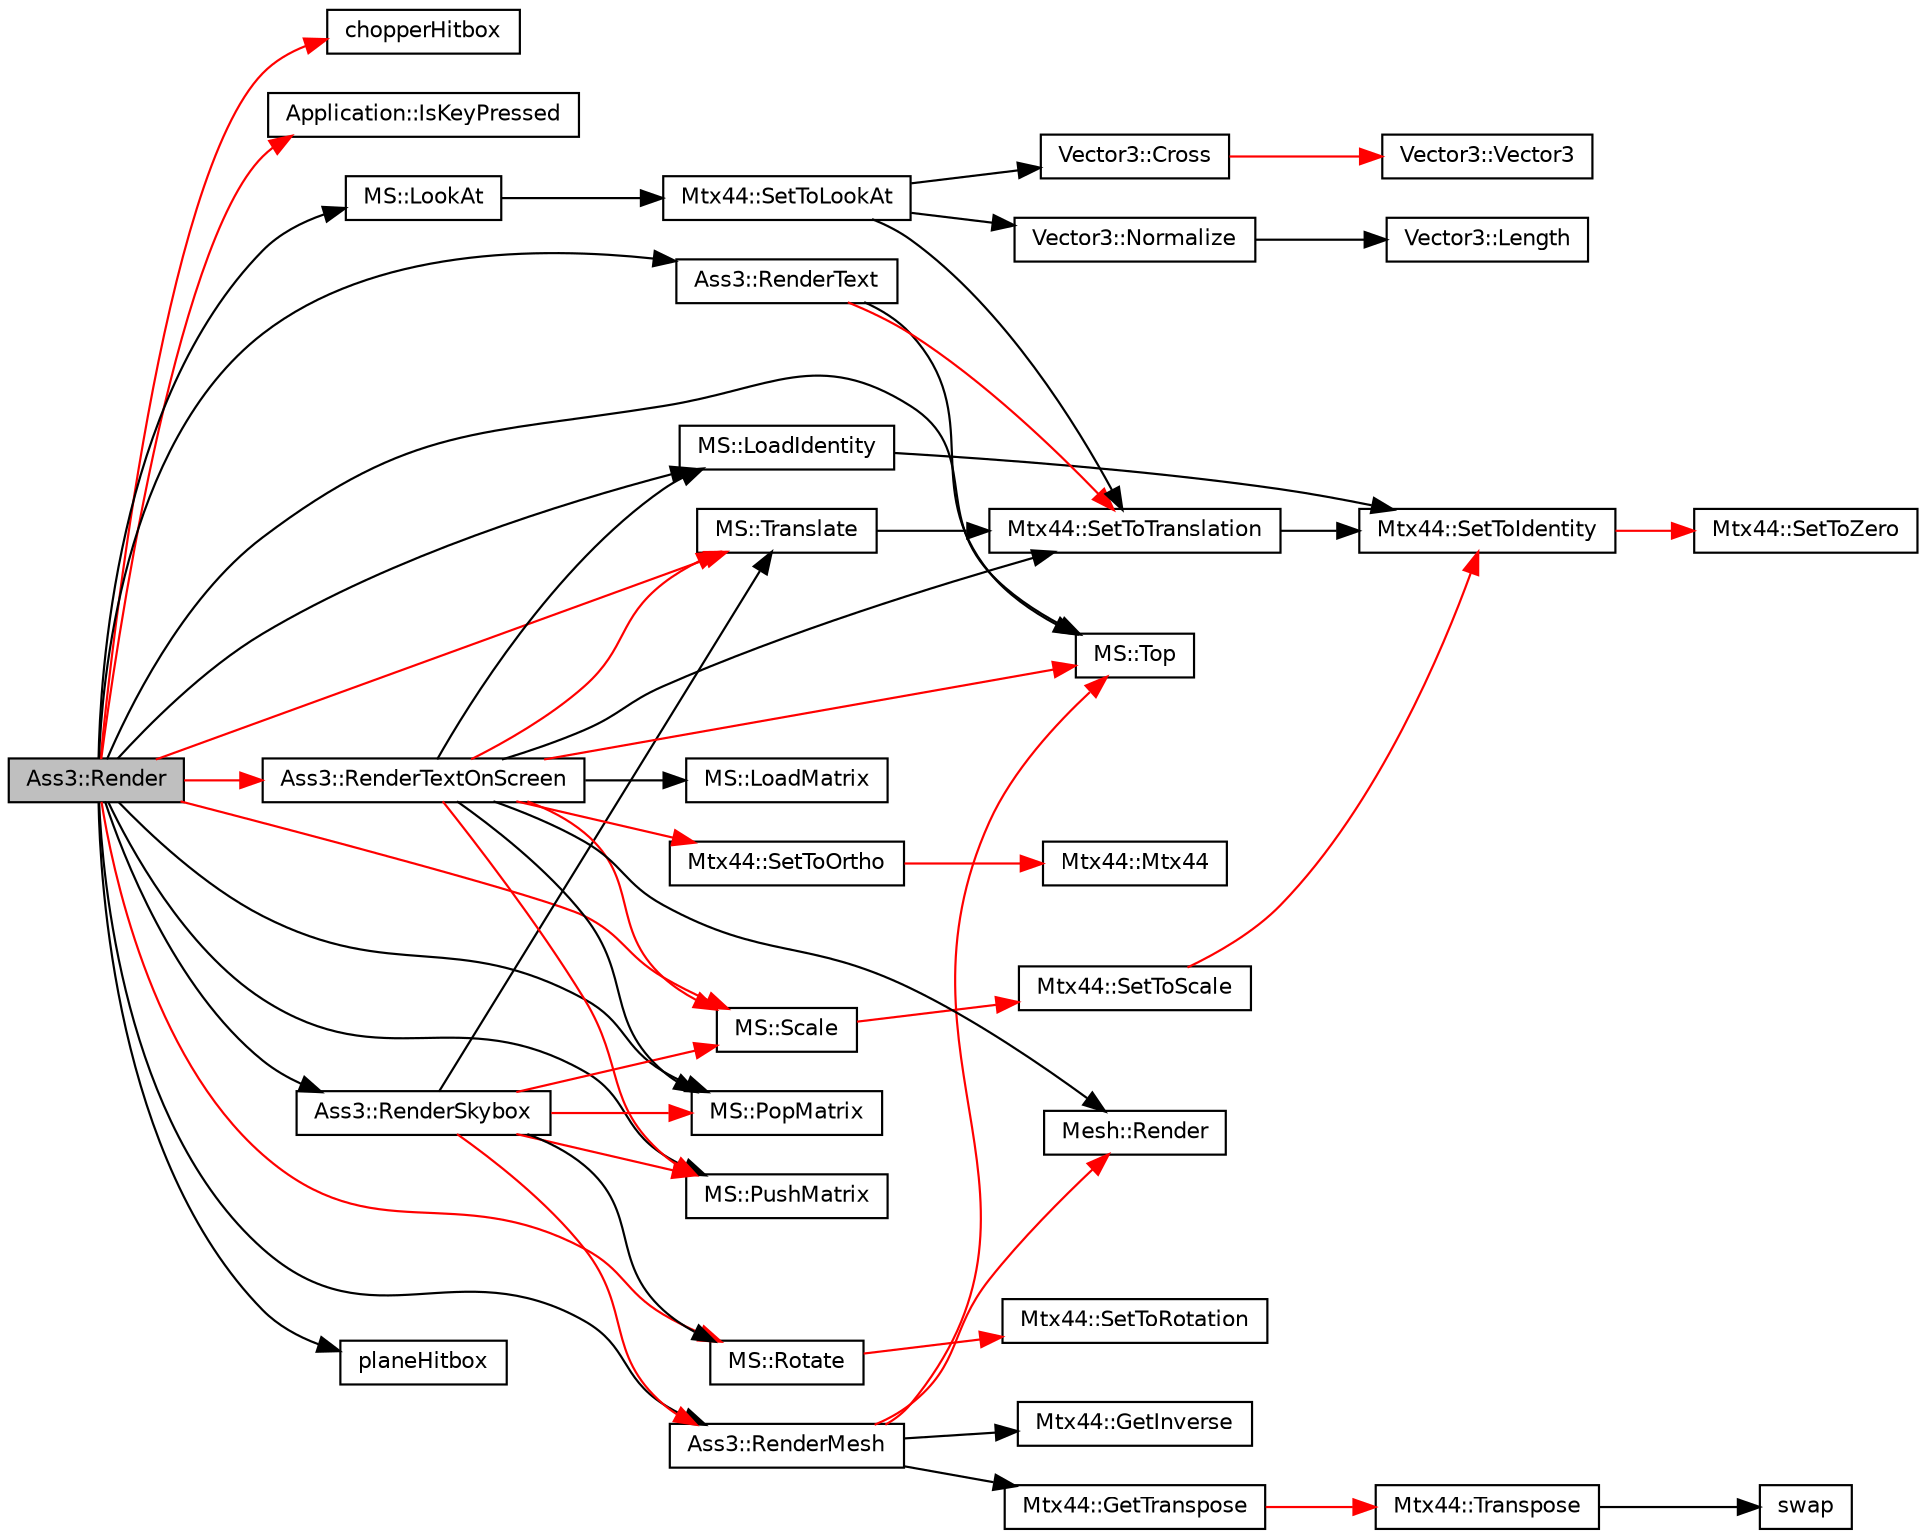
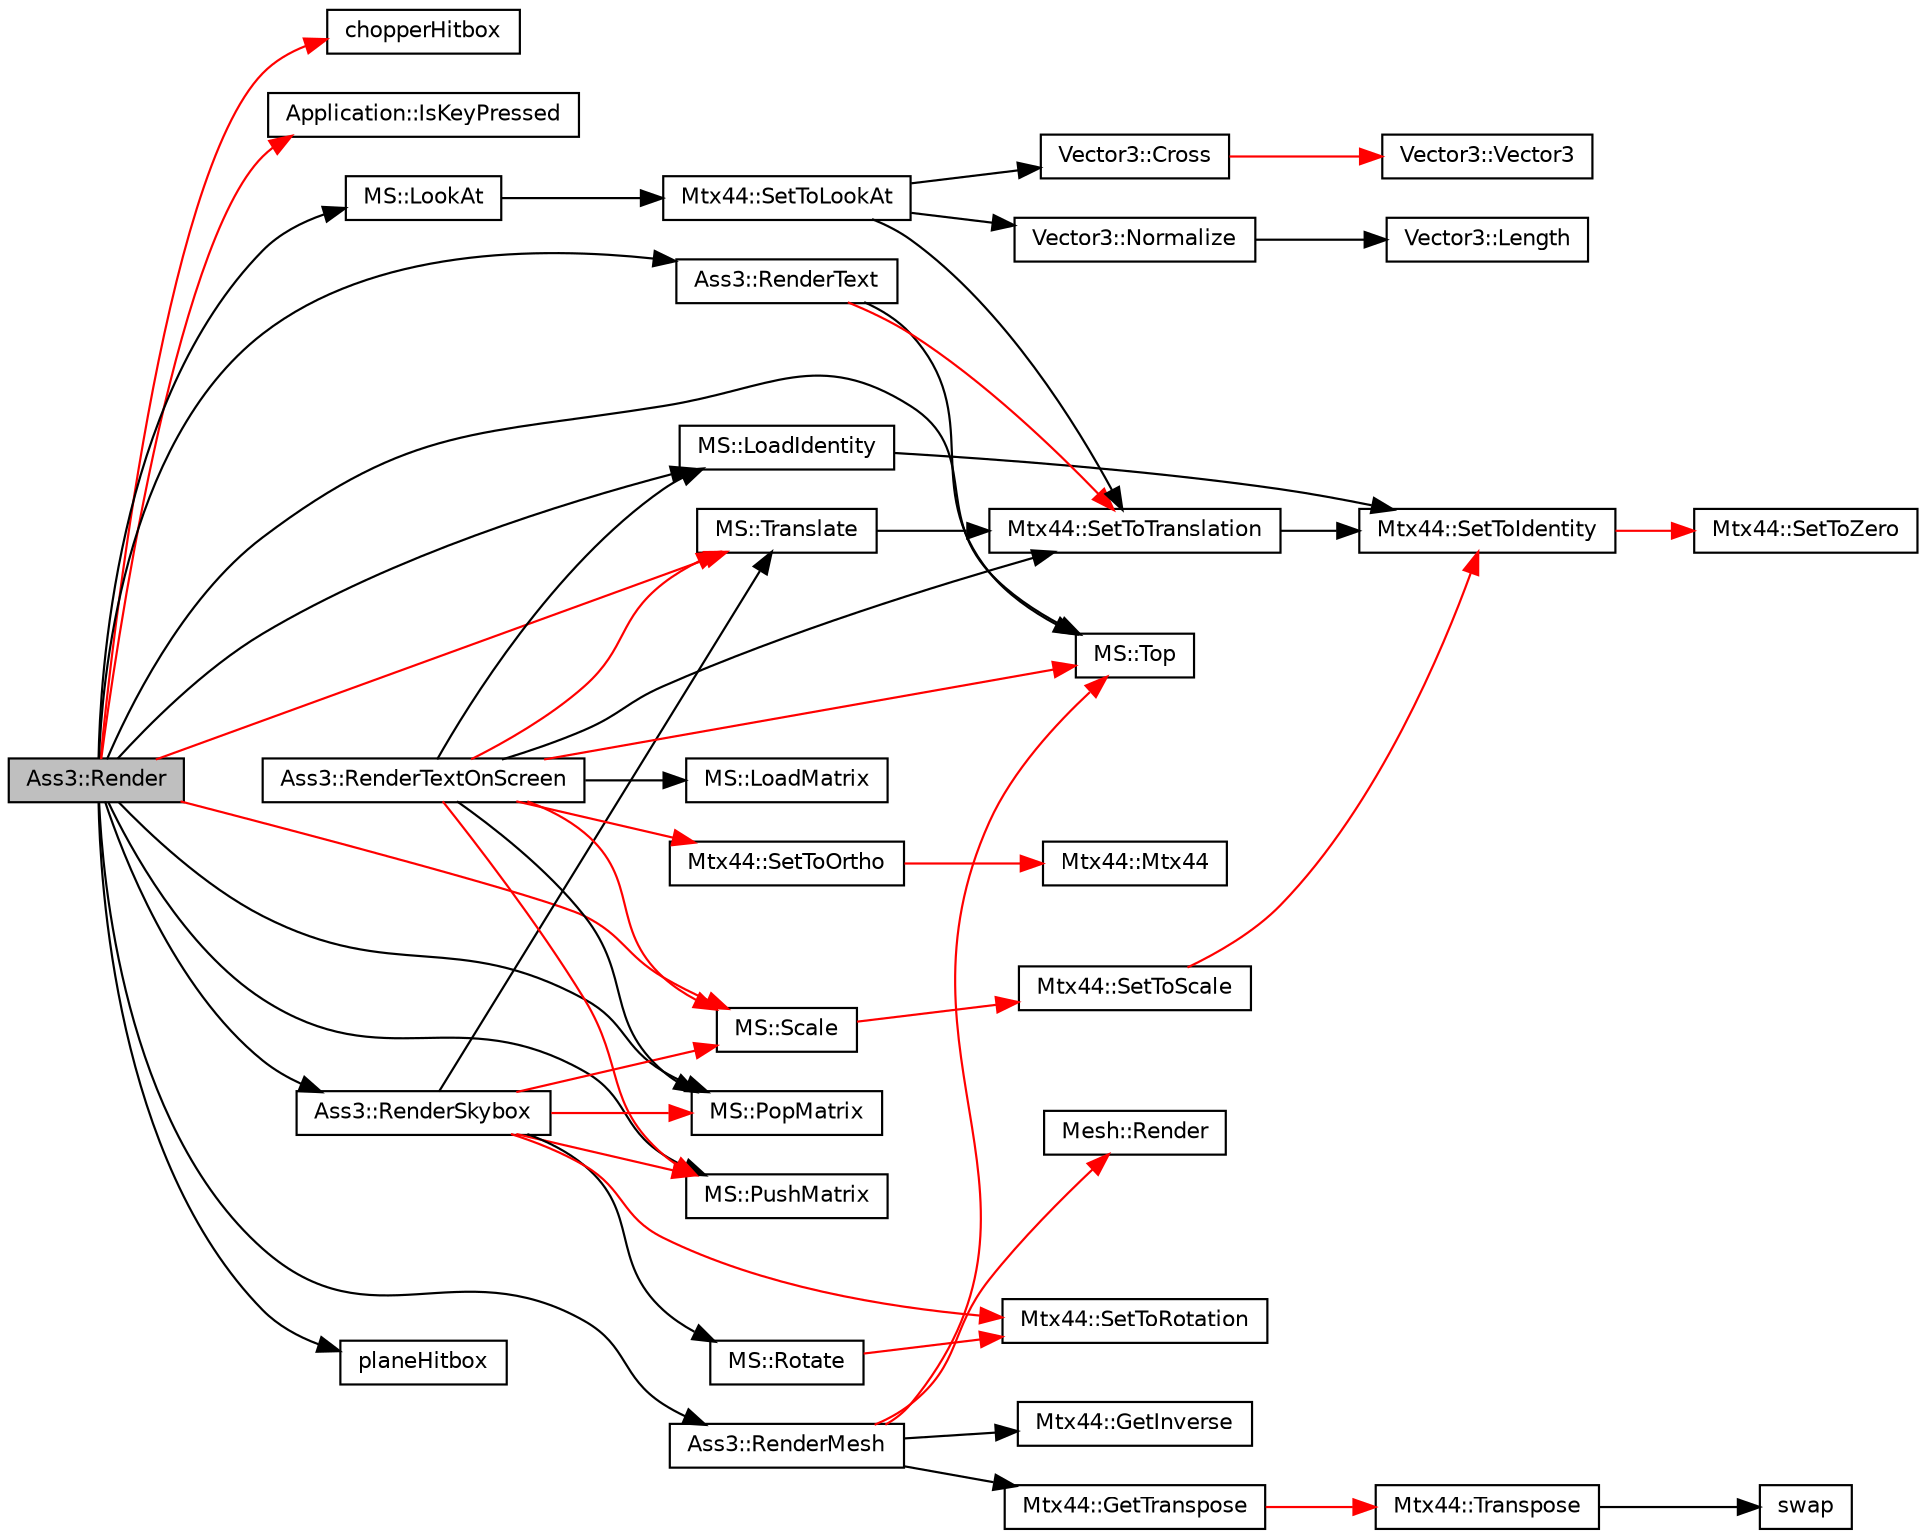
edge "Ass3::Render" -> "Ass3::RenderTextOnScreen": removed
edge "Ass3::RenderTextOnScreen" -> "Mesh::Render": removed
edge "Ass3::Render" -> "MS::Rotate": removed
edge "Ass3::RenderSkybox" -> "Ass3::RenderMesh": now "Ass3::RenderSkybox" -> "Mtx44::SetToRotation"
